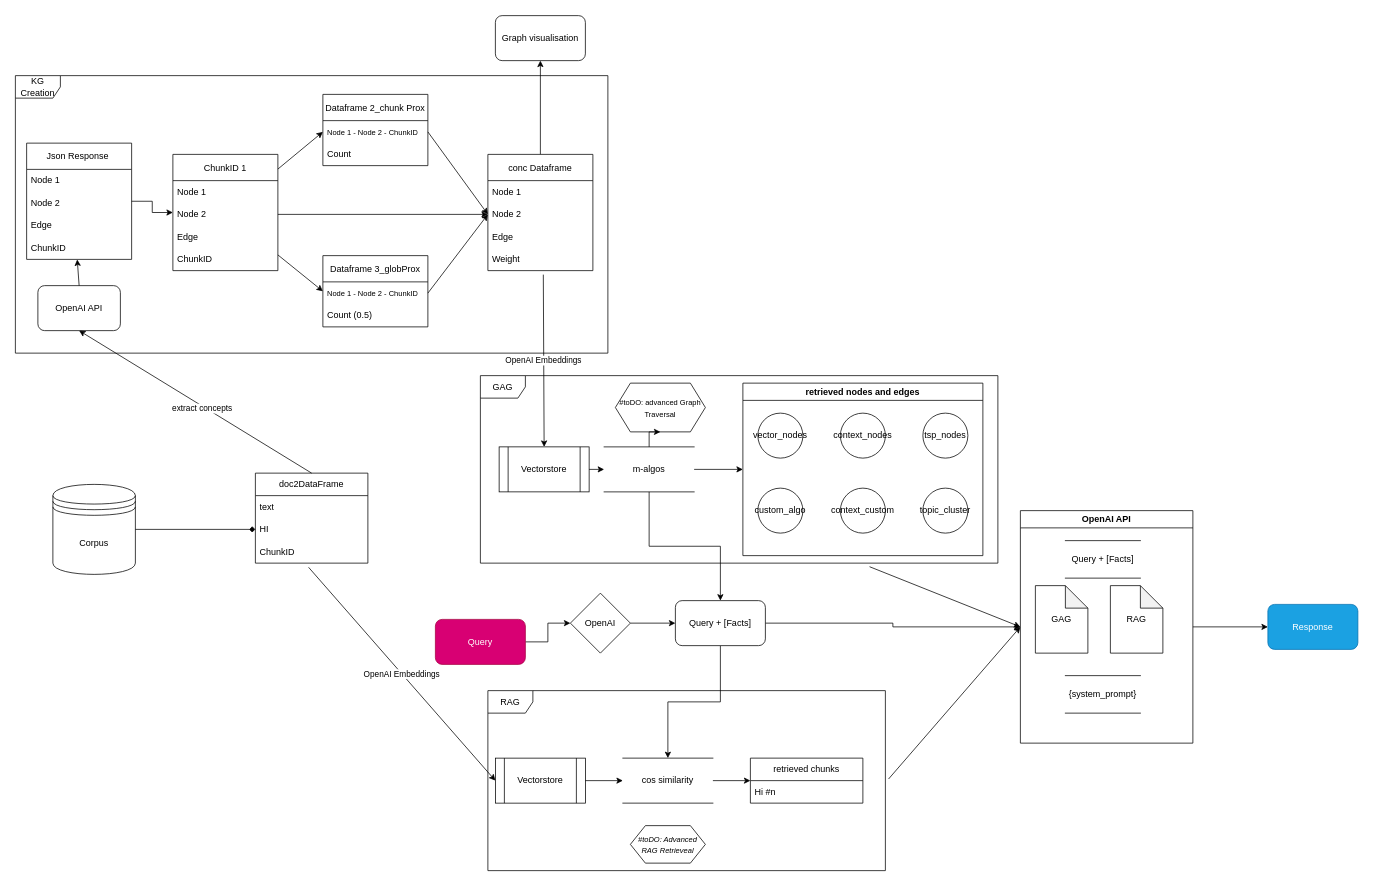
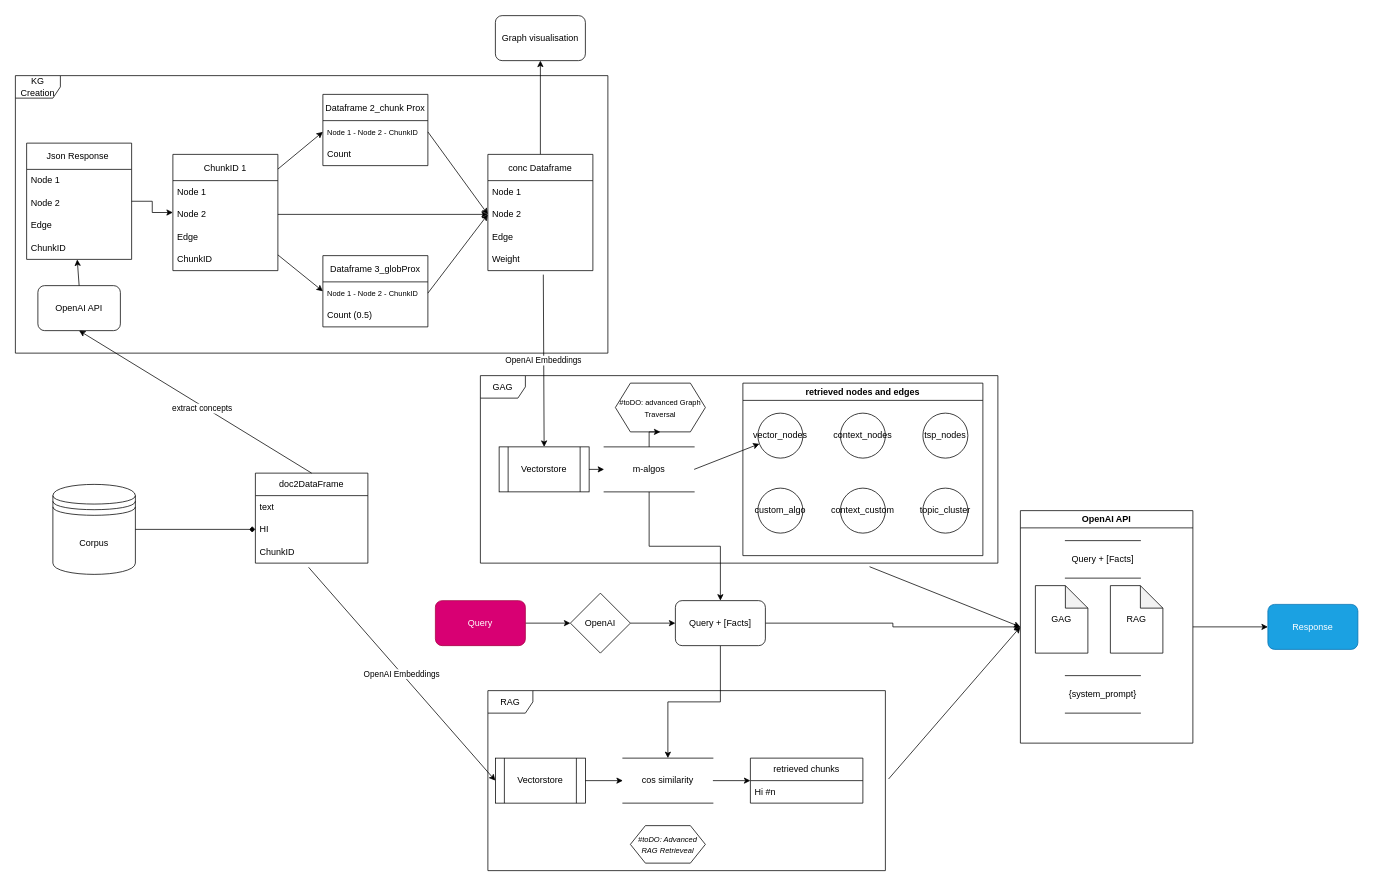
edge "m-algos" -> "retrieved nodes and edges": now "m-algos" -> "vector_nodes"
node "Query": moved (480, 642) -> (480, 623)
